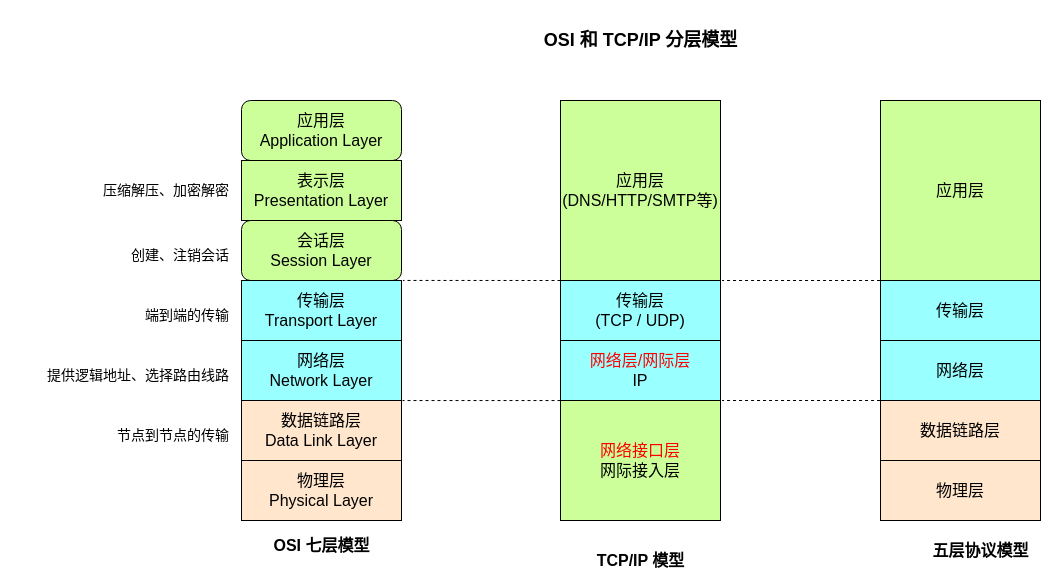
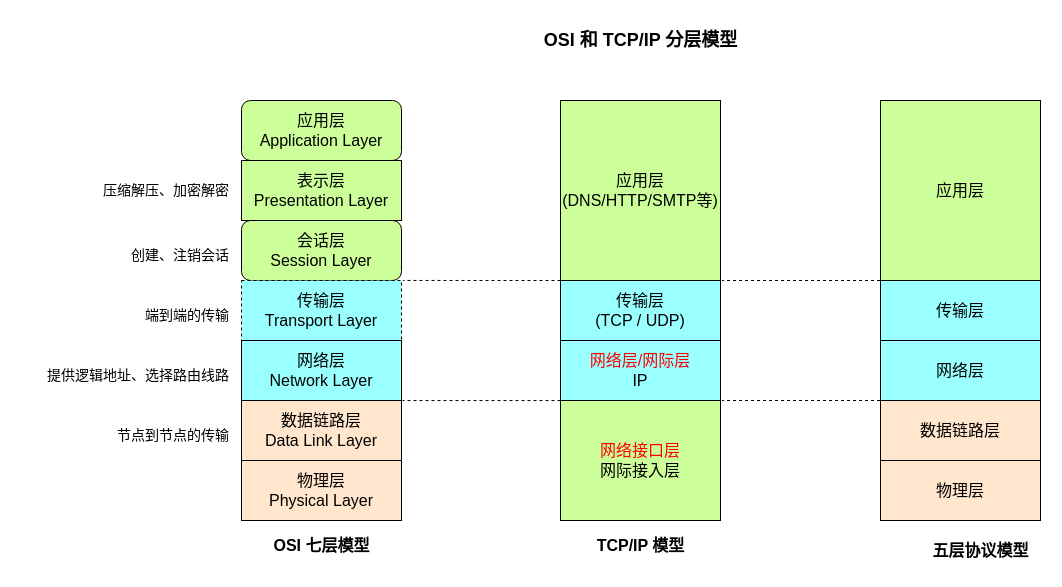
node "传输层 Transport Layer": style solid -> dashed
node "TCP/IP 模型": moved (641, 561) -> (641, 546)
